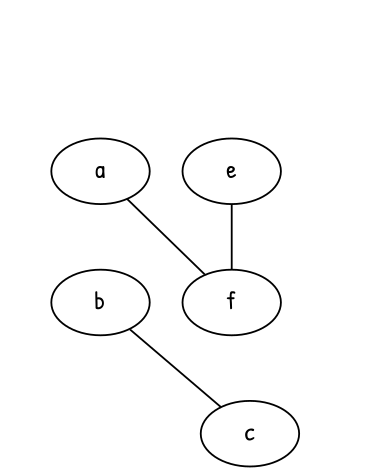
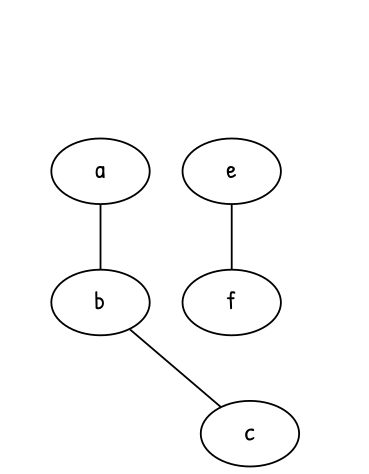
edge "a" -- "f": now "a" -- "b"
